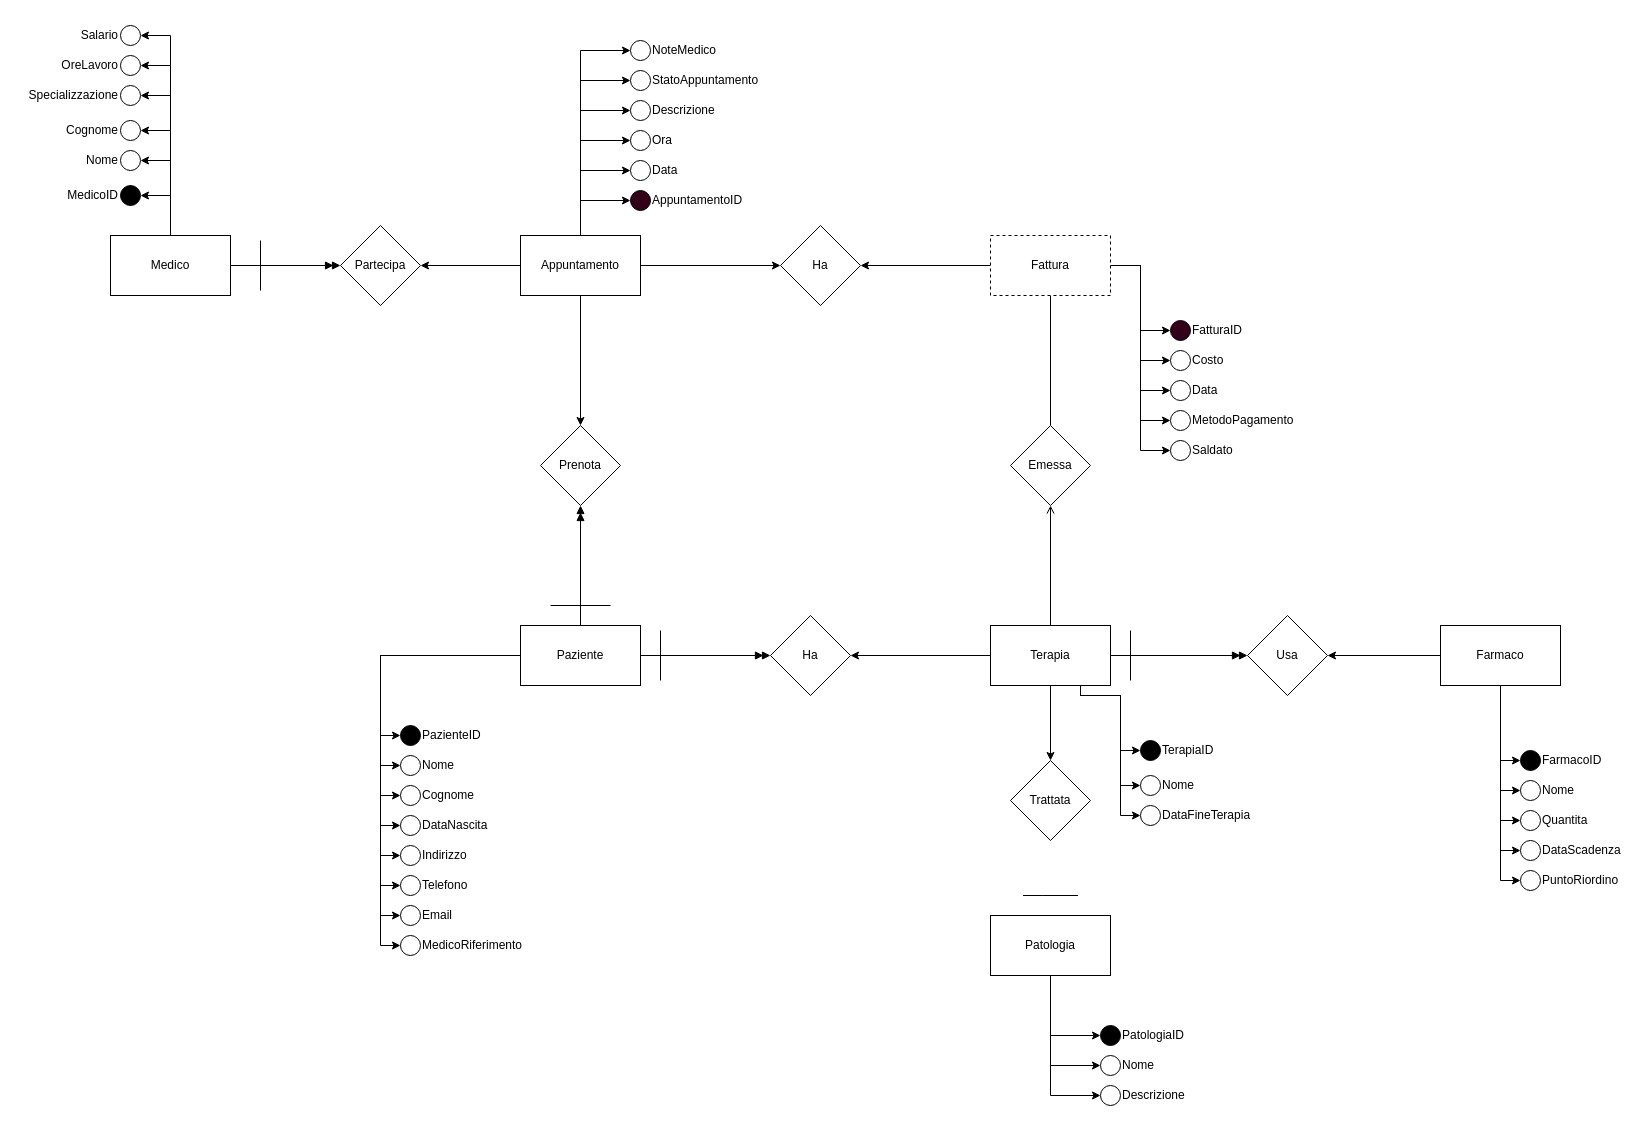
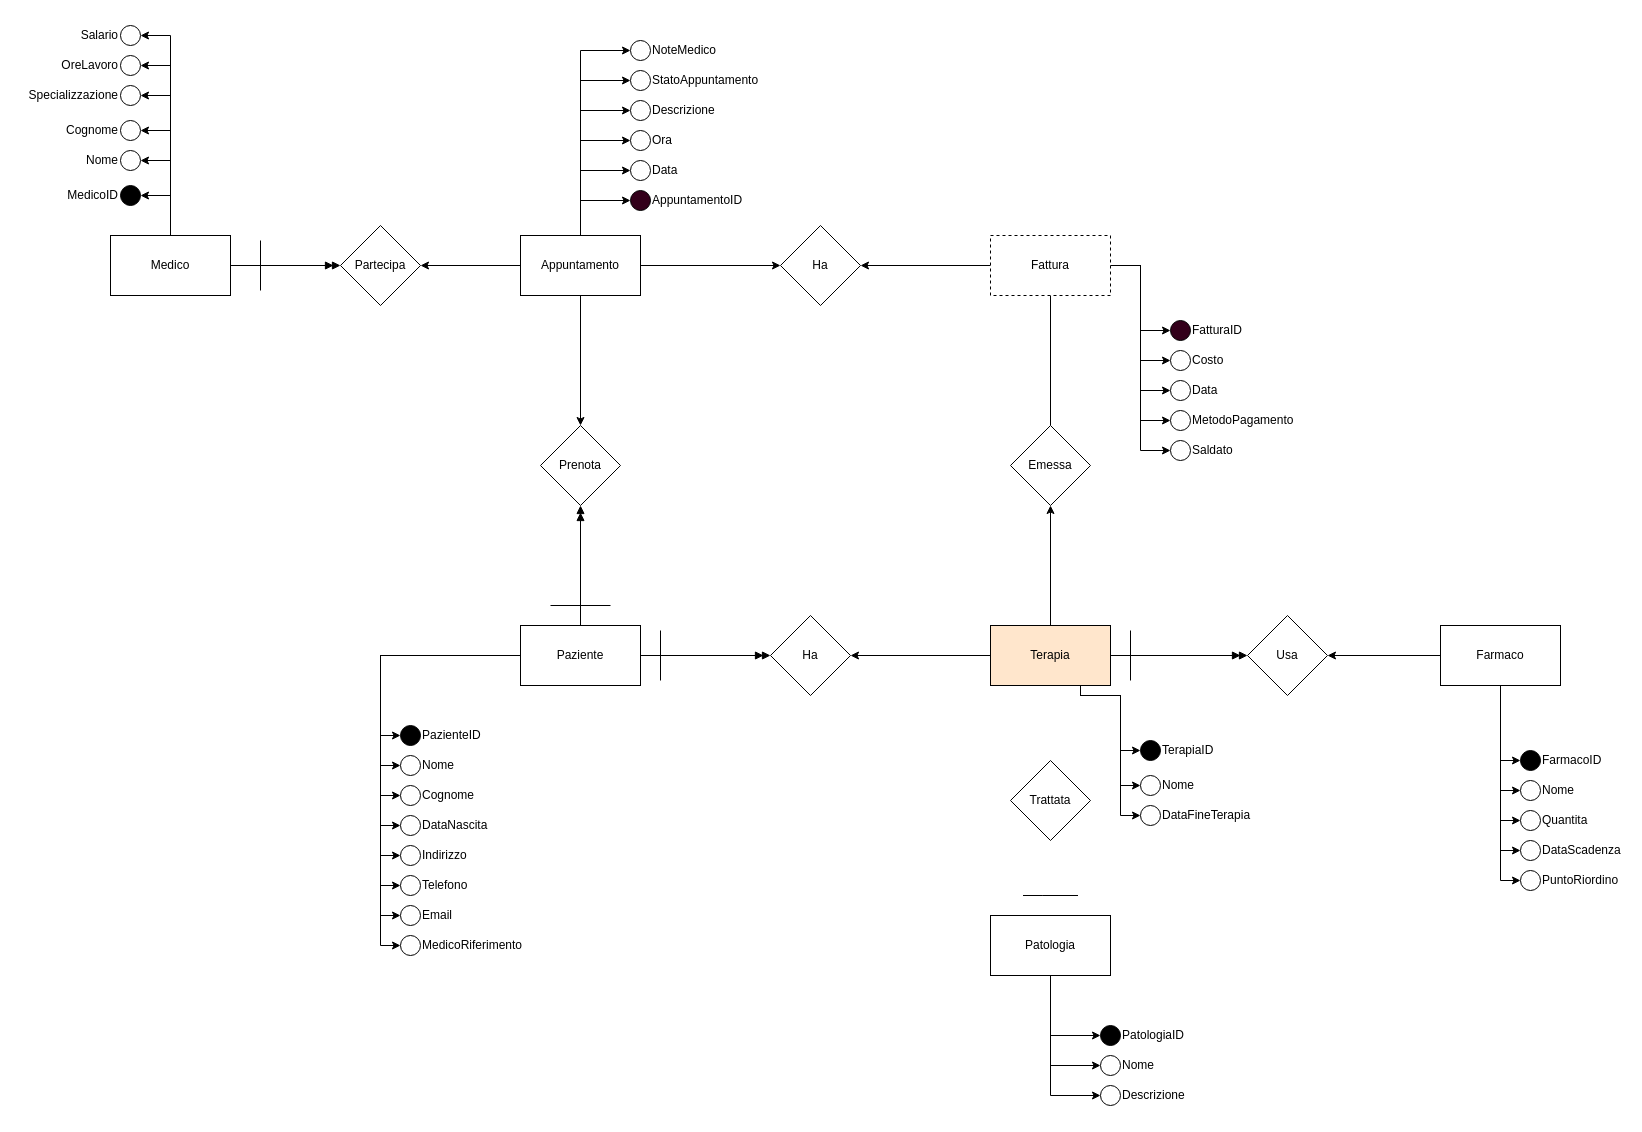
edge "Terapia" -> "Emessa": arrowhead open -> classic
node "Terapia": fillcolor #ffffff -> #ffe6cc
edge "Terapia" -> "Trattata": removed
